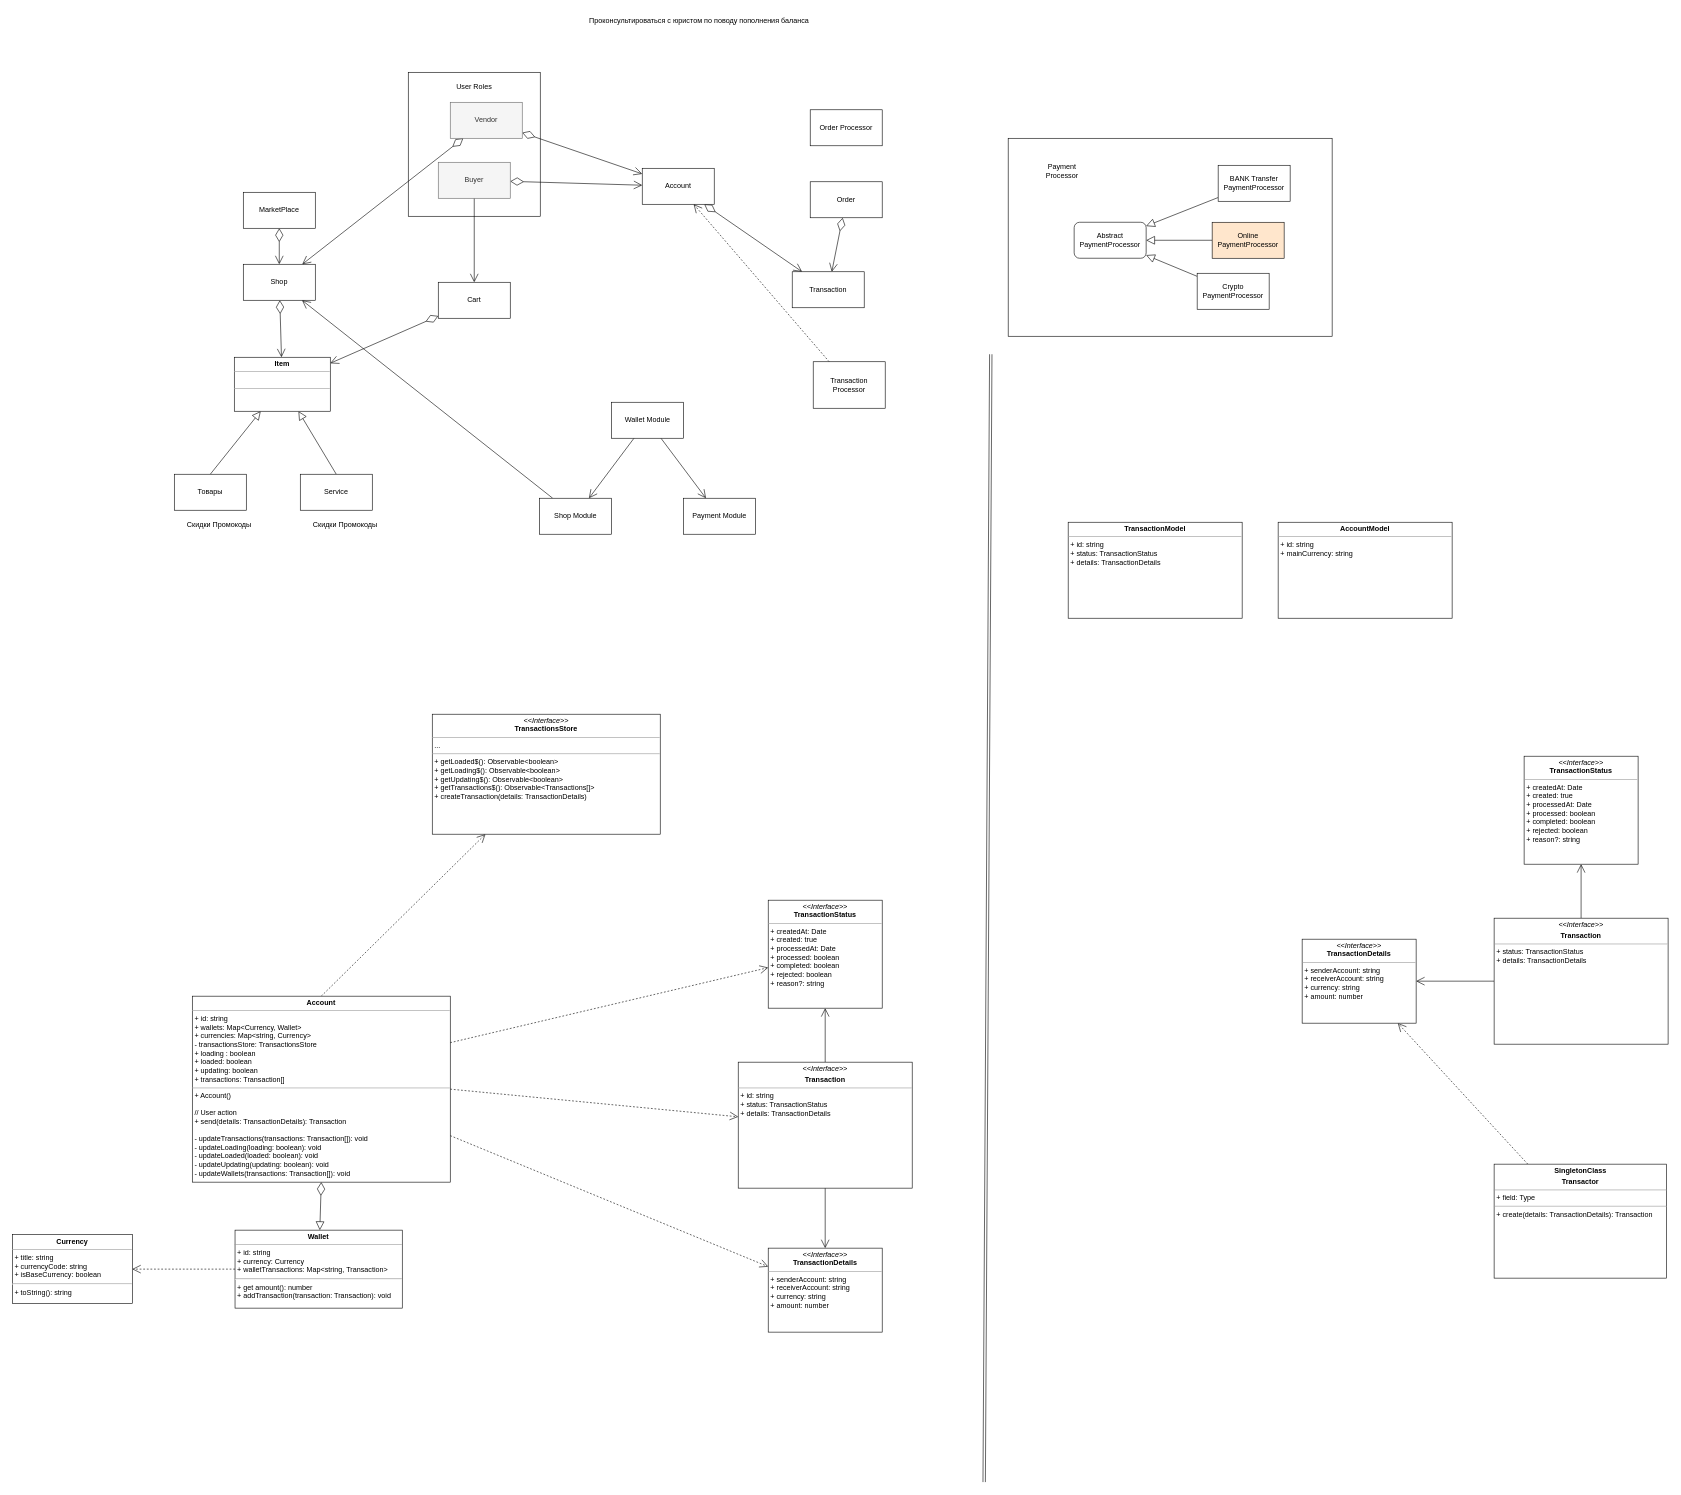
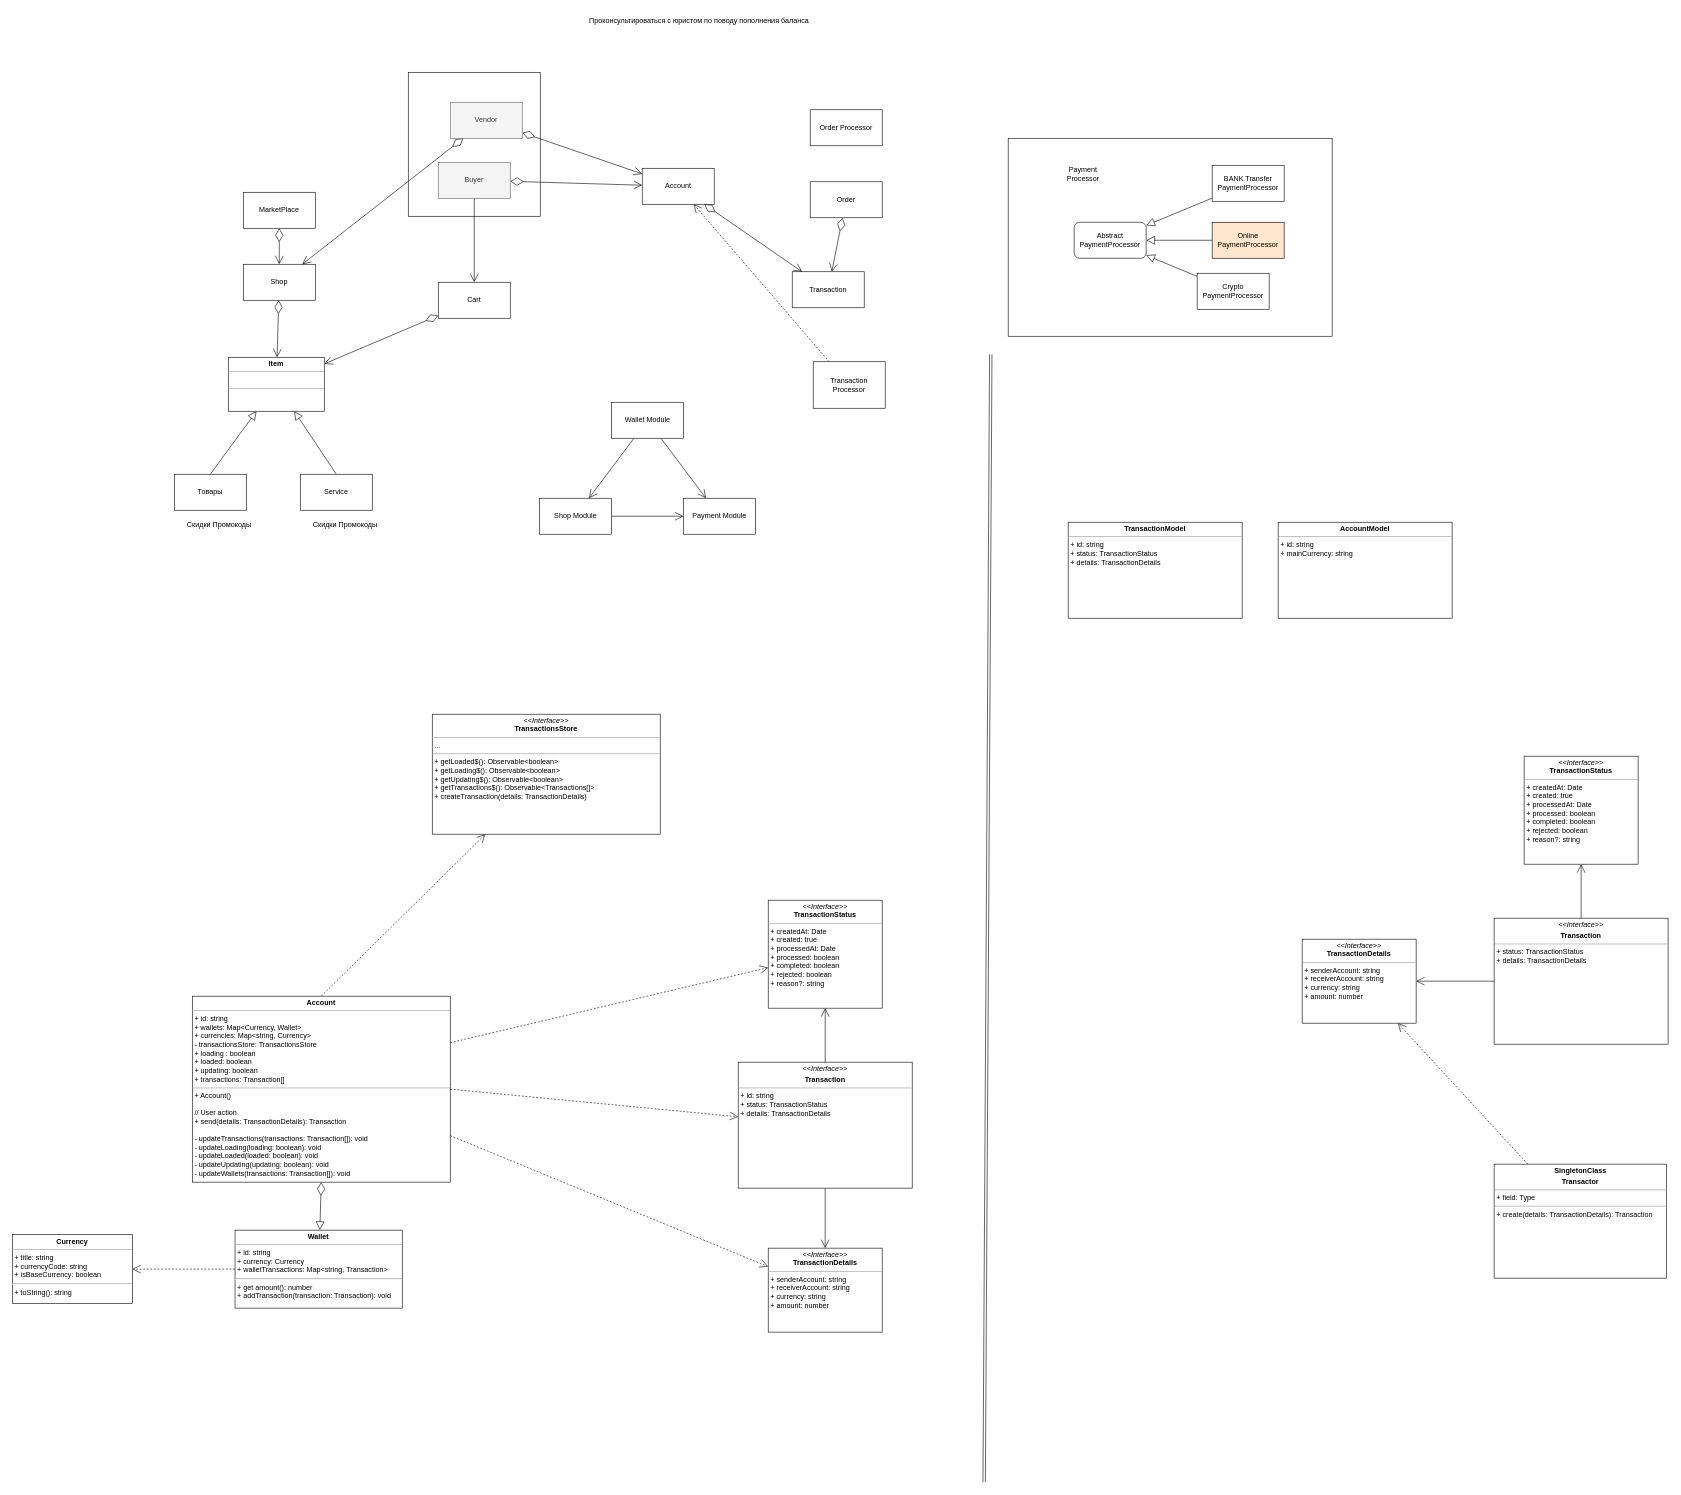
node "User Roles": removed
node "Payment Processor": moved (1062, 171) -> (1083, 174)
node "BANK Transfer PaymentProcessor": moved (1254, 183) -> (1248, 183)
node "Item": moved (282, 384) -> (276, 384)
edge "Shop Module" -> "Shop": now "Shop Module" -> "Payment Module"
